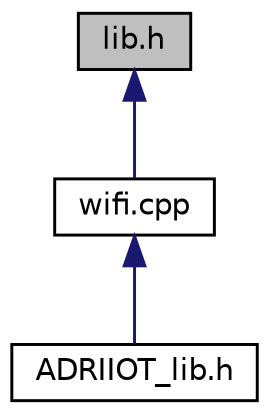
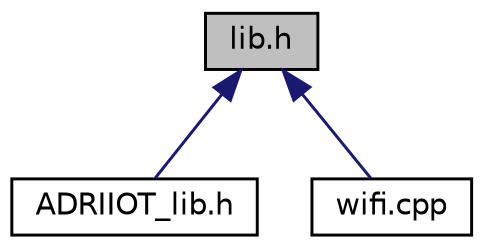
edge "ADRIIOT_lib.h" -> "wifi.cpp": now "ADRIIOT_lib.h" -> "lib.h"
